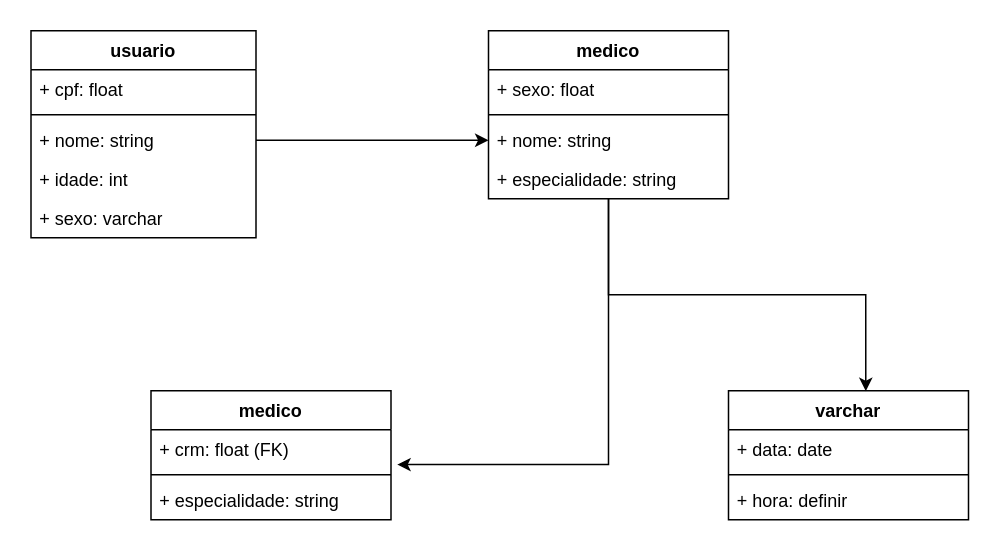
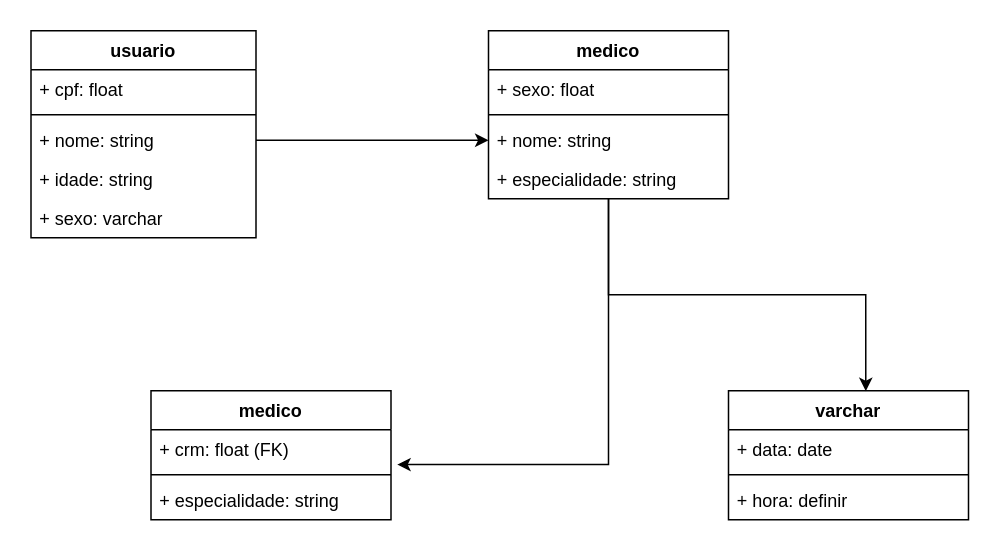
node "+ idade: int": label "+ idade: int" -> "+ idade: string"
